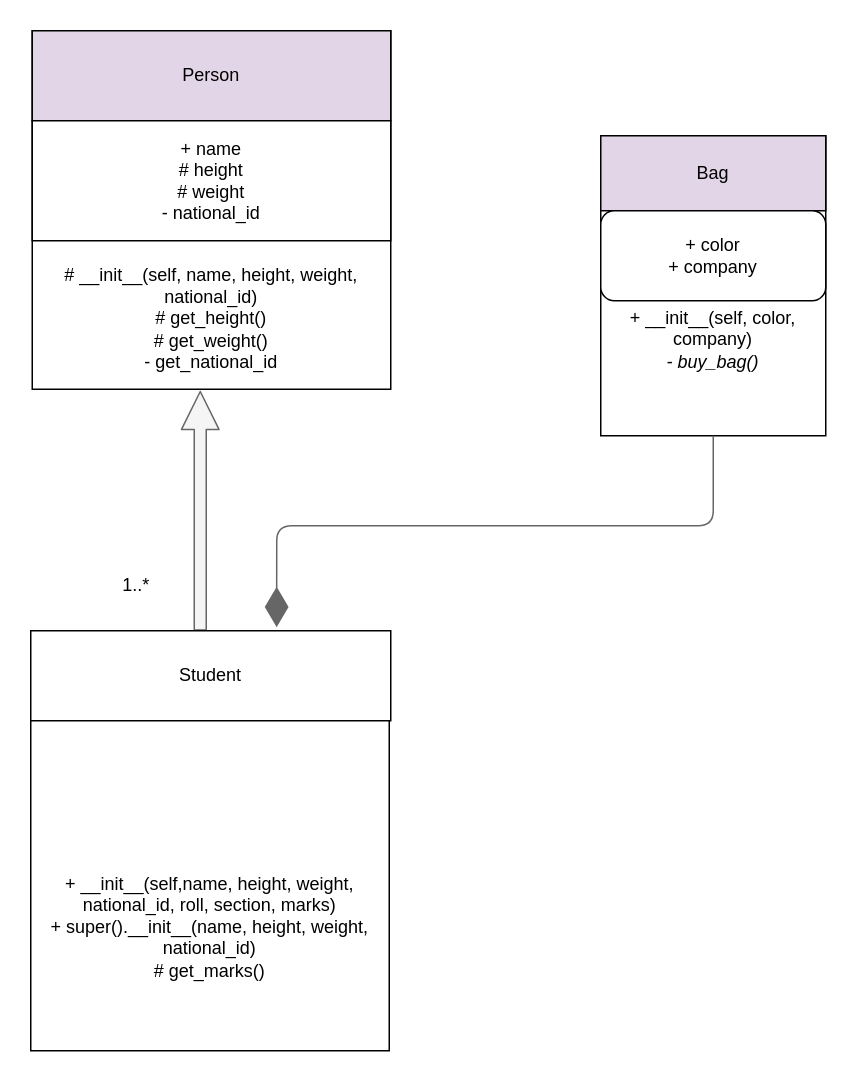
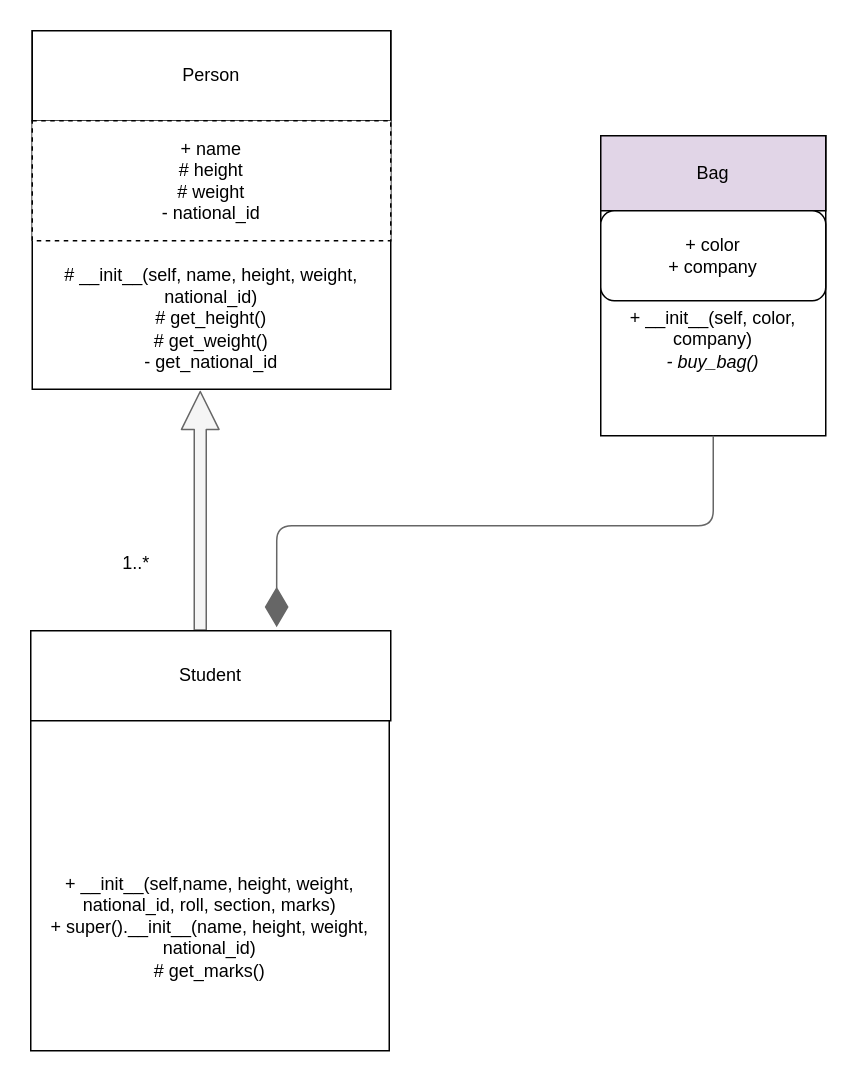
node "Person": fillcolor #e1d5e7 -> #ffffff
node "+ name # height # weight - national_id": style solid -> dashed
node "1..*": moved (136, 586) -> (136, 563)
